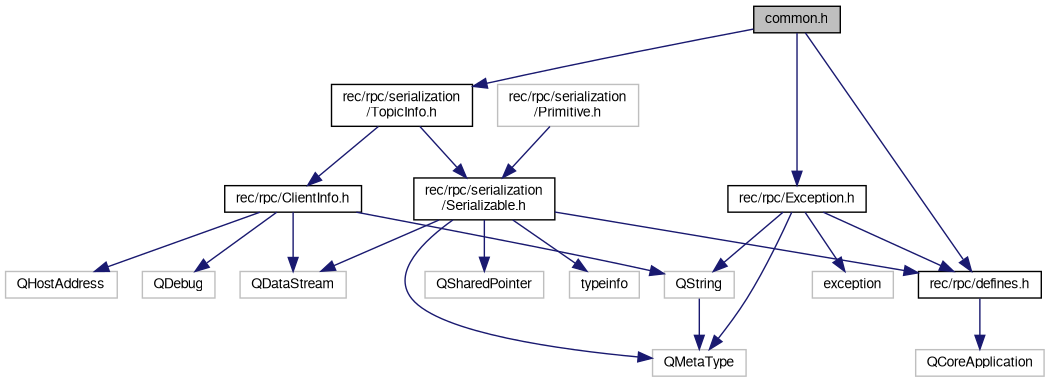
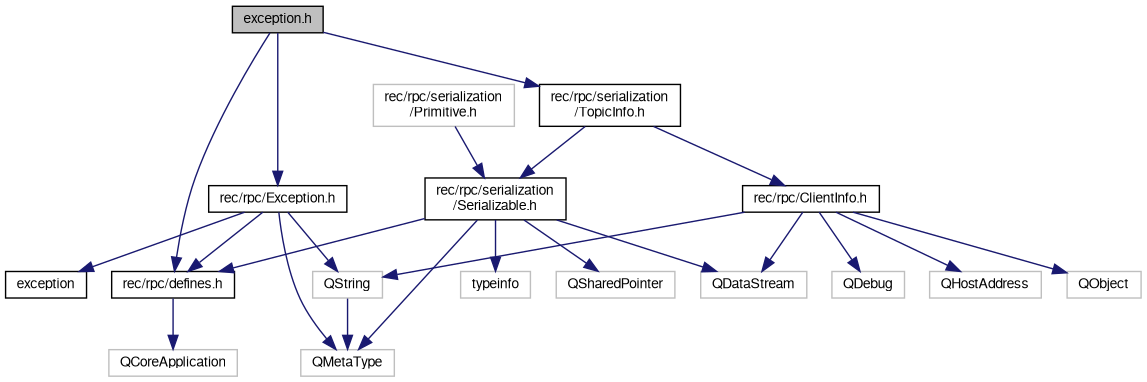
node "common.h": label "common.h" -> "exception.h"
node "exception": color grey75 -> black
node "QObject": added
